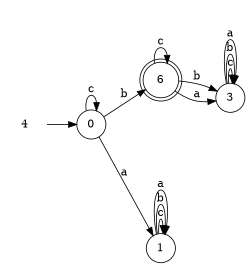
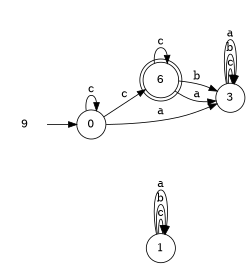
edge "0" -> "6": label "b" -> "c"
node "4": label "4" -> "9"
edge "0" -> "1": now "0" -> "3"
